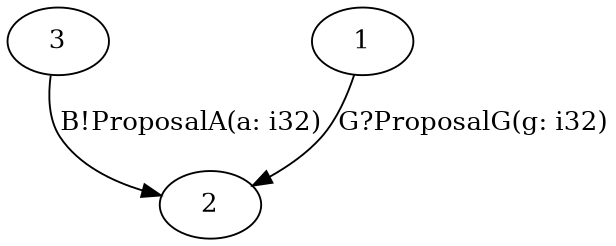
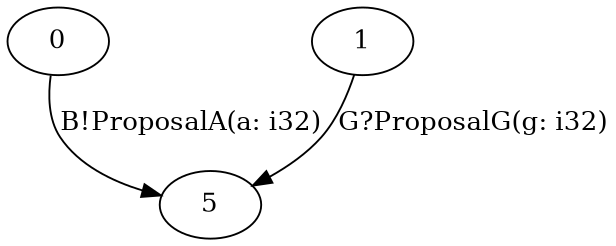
node "3": label "3" -> "0"
node "2": label "2" -> "5"
